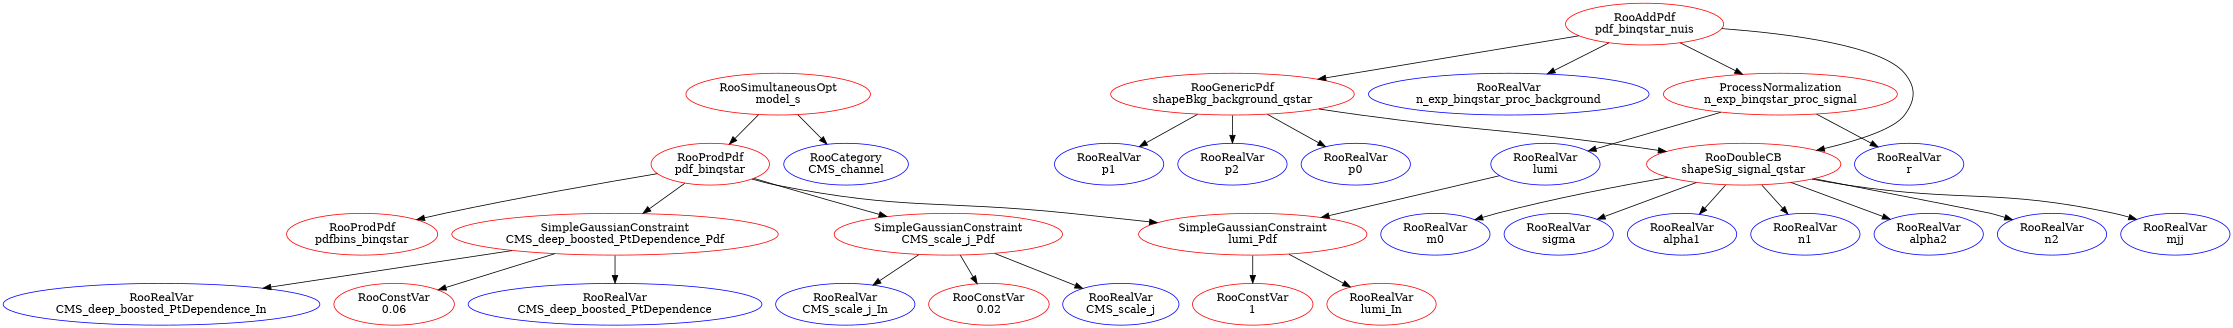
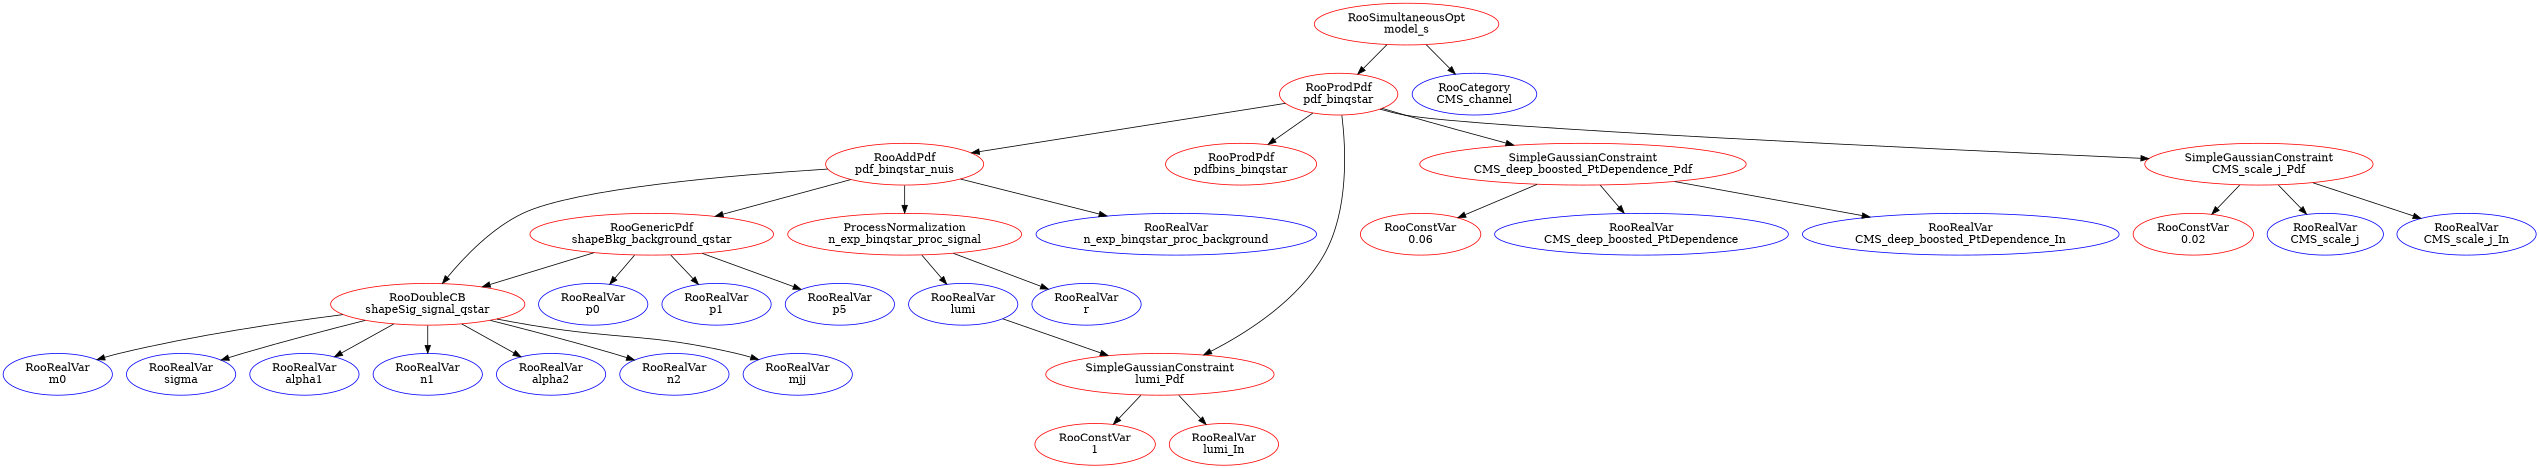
edge "RooProdPdf pdf_binqstar" -> "RooAddPdf pdf_binqstar_nuis": added
node "RooRealVar p2": label "RooRealVar p2" -> "RooRealVar p5"
